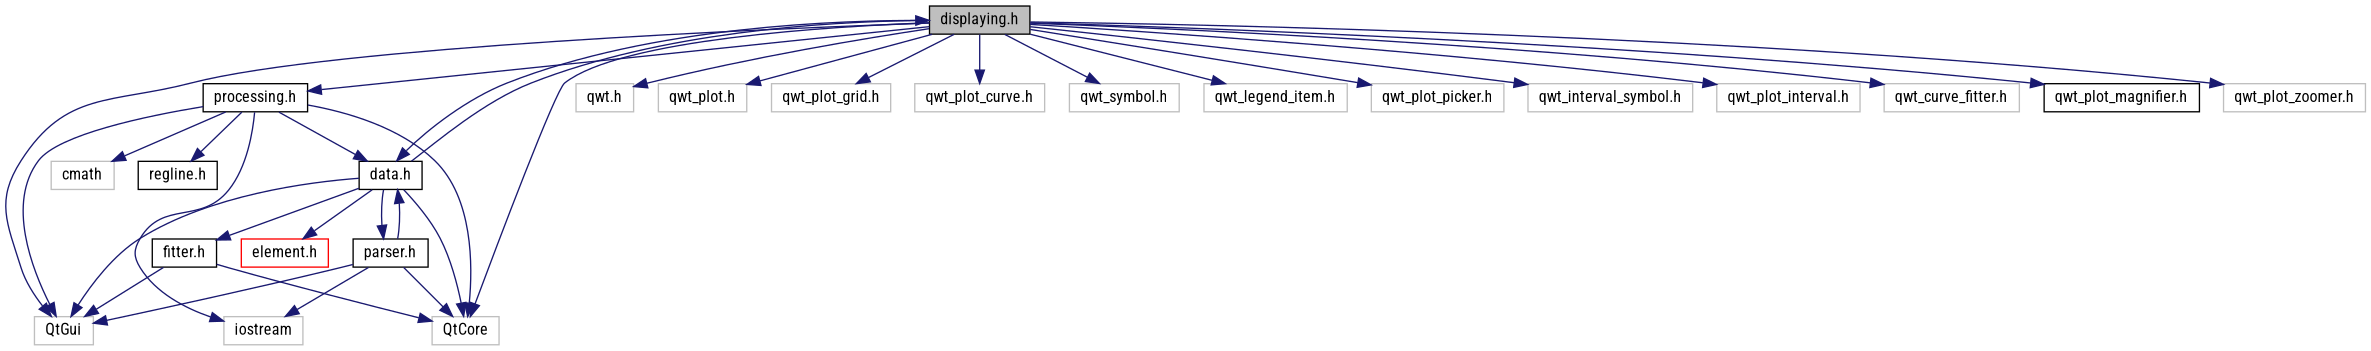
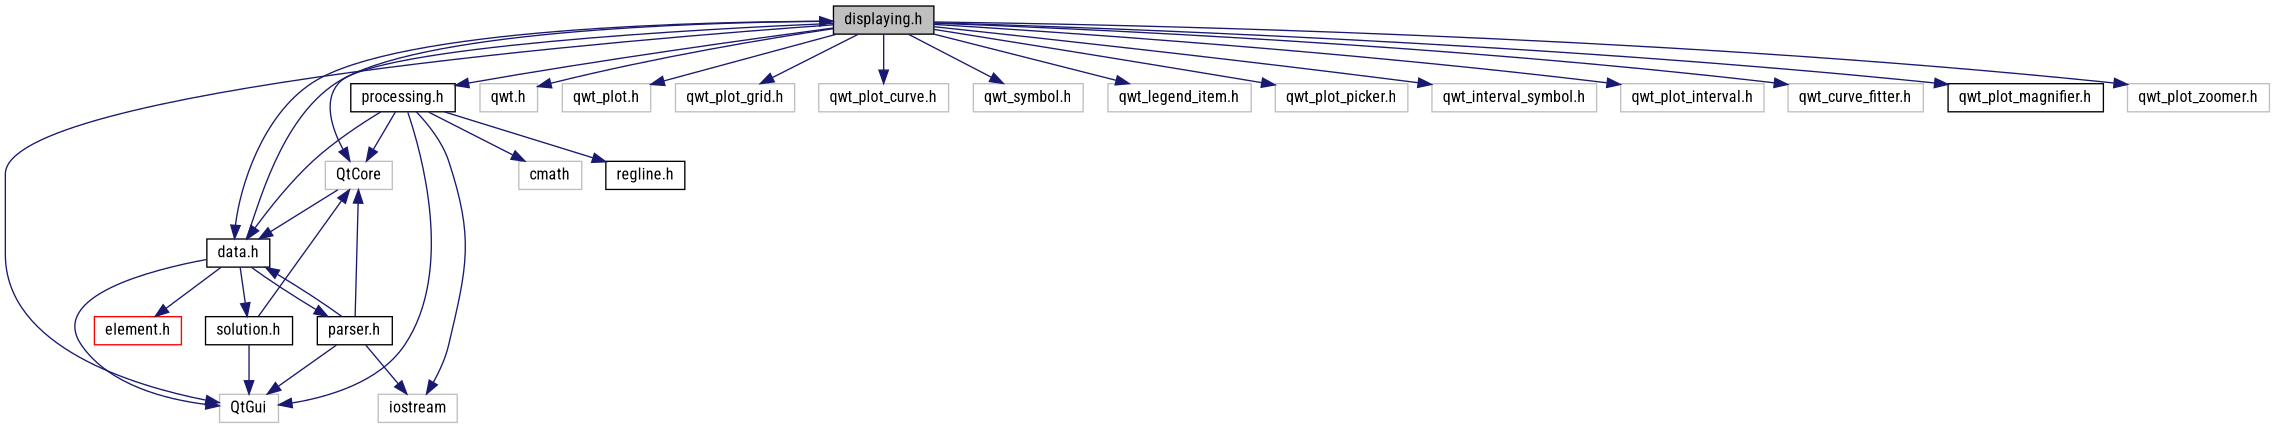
edge "data.h" -> "QtCore": reversed
node "fitter.h": label "fitter.h" -> "solution.h"
